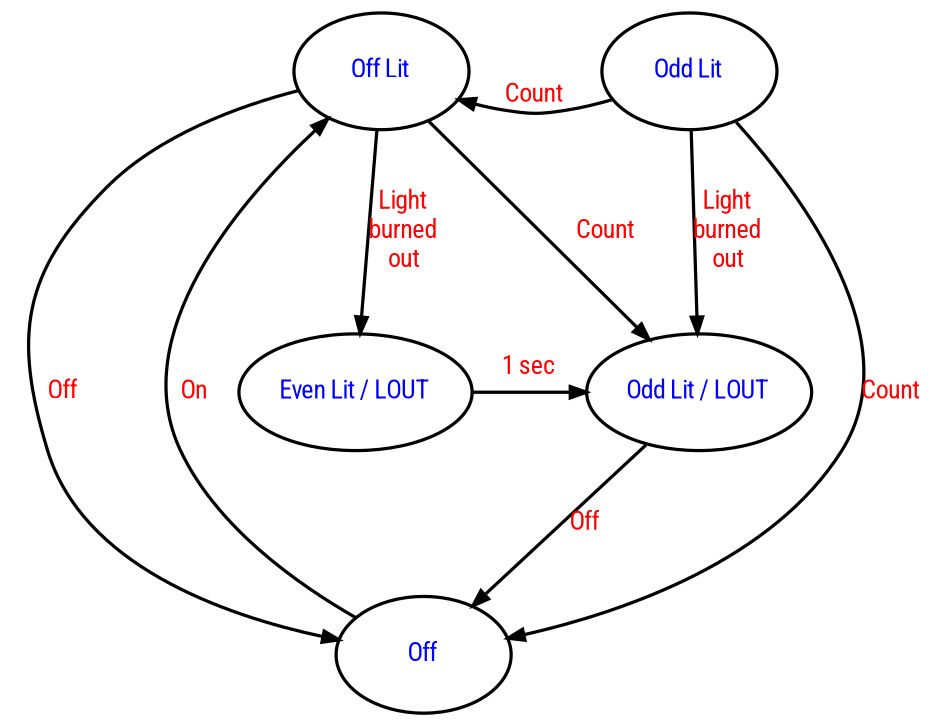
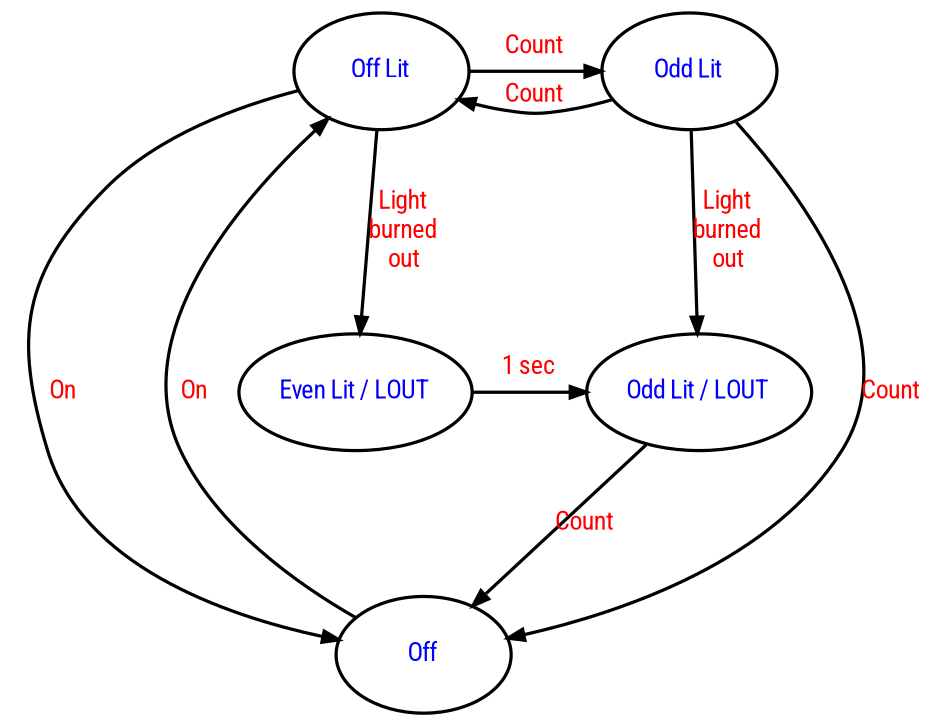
edge "Off Lit" -> "Odd Lit / LOUT": now "Off Lit" -> "Odd Lit"
edge "Off Lit" -> "Off": label "Off" -> "On"
edge "Odd Lit / LOUT" -> "Off": label "Off" -> "Count"
